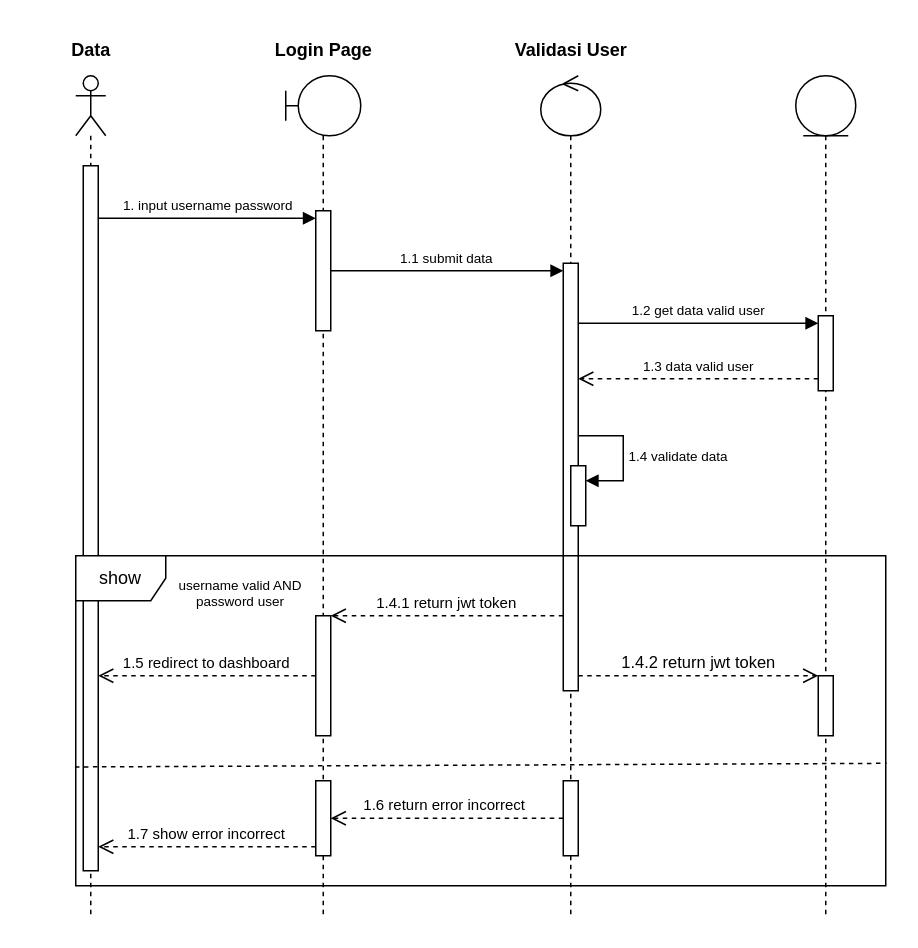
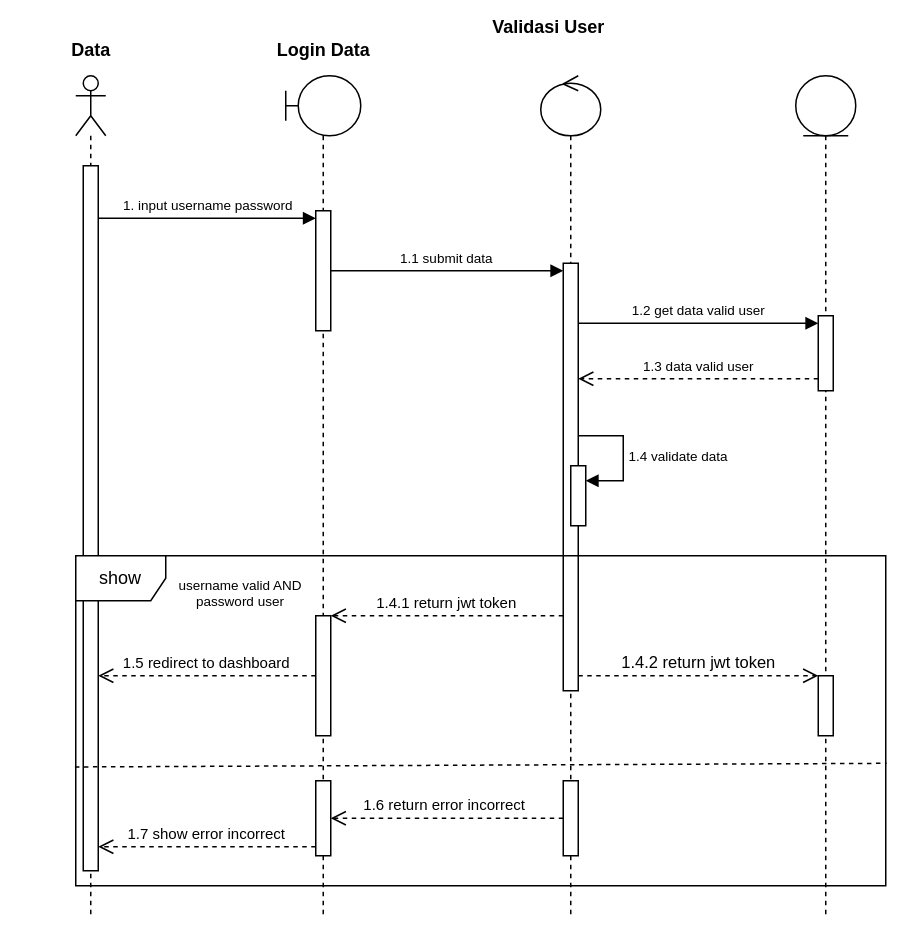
node "Login Page": label "Login Page" -> "Login Data"
node "Validasi User": moved (571, 50) -> (548, 28)
